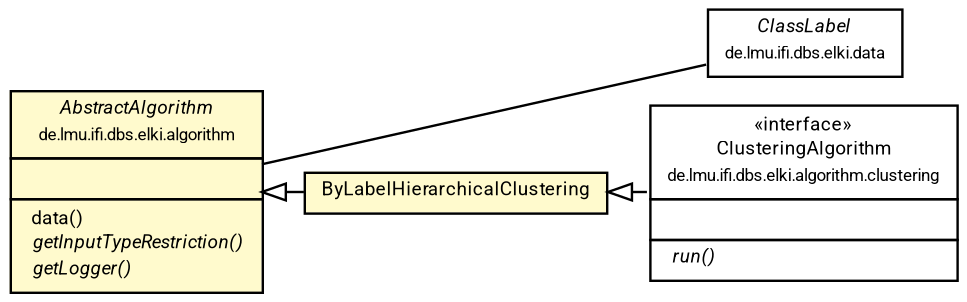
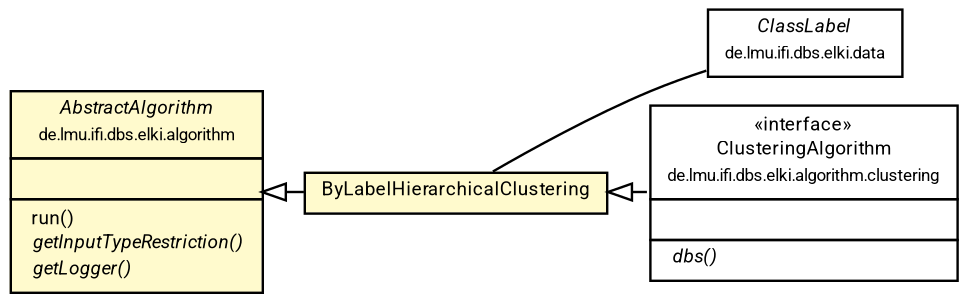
edge "ClassLabel" -- "AbstractAlgorithm": now "ClassLabel" -- "ByLabelHierarchicalClustering"
node "AbstractAlgorithm": text "data()" -> "run()"
node "ClusteringAlgorithm": text "run()" -> "dbs()"
